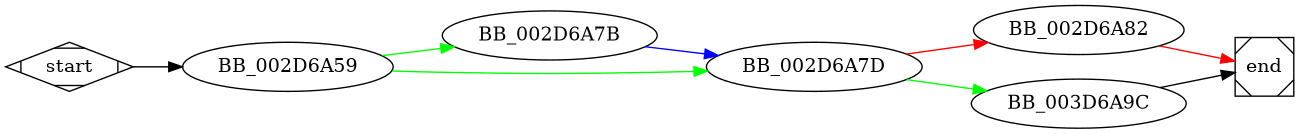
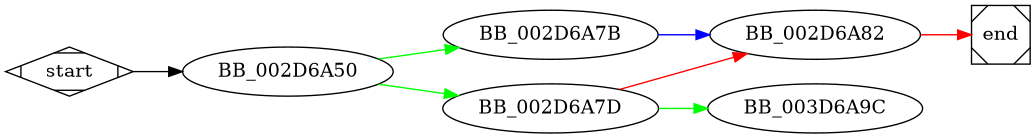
edge "BB_002D6A7B" -> "BB_002D6A7D": now "BB_002D6A7B" -> "BB_002D6A82"
node "BB_002D6A59": label "BB_002D6A59" -> "BB_002D6A50"
edge "BB_003D6A9C" -> "end": removed
